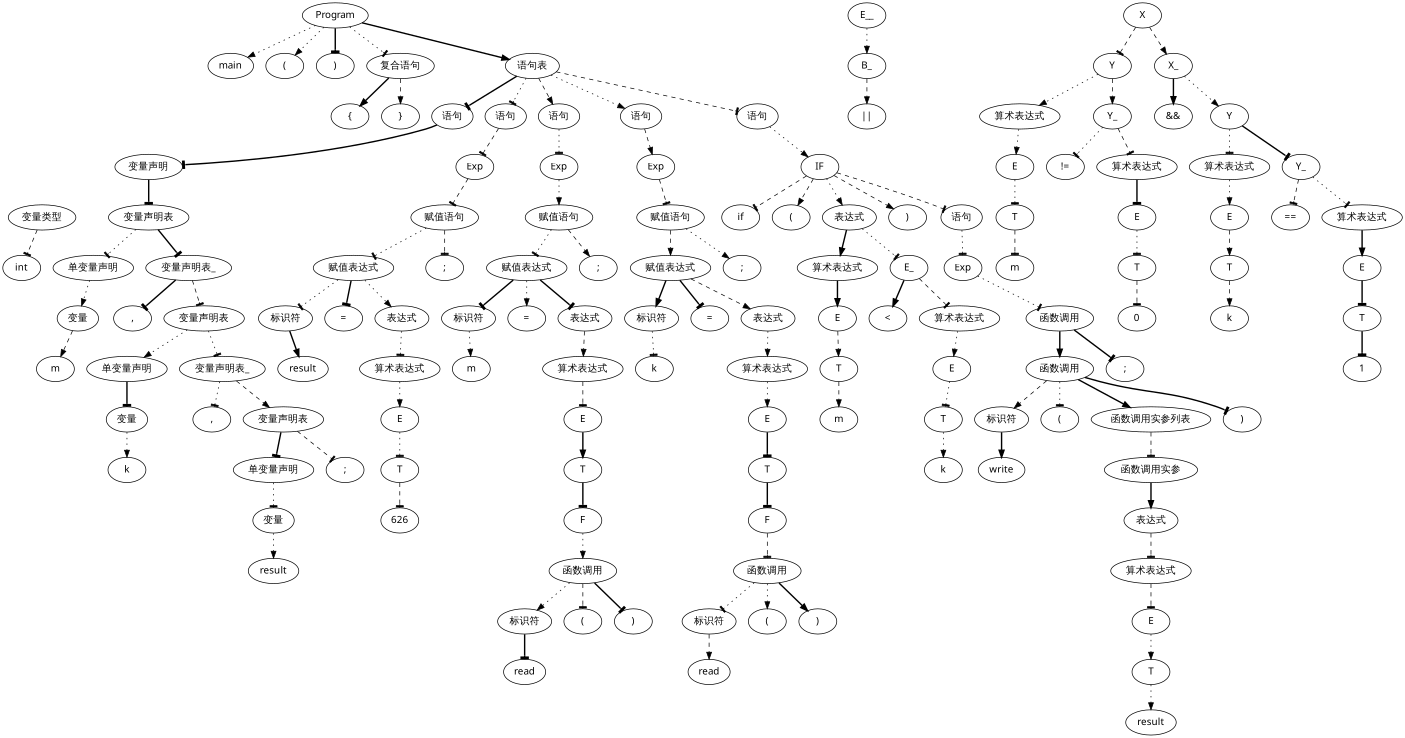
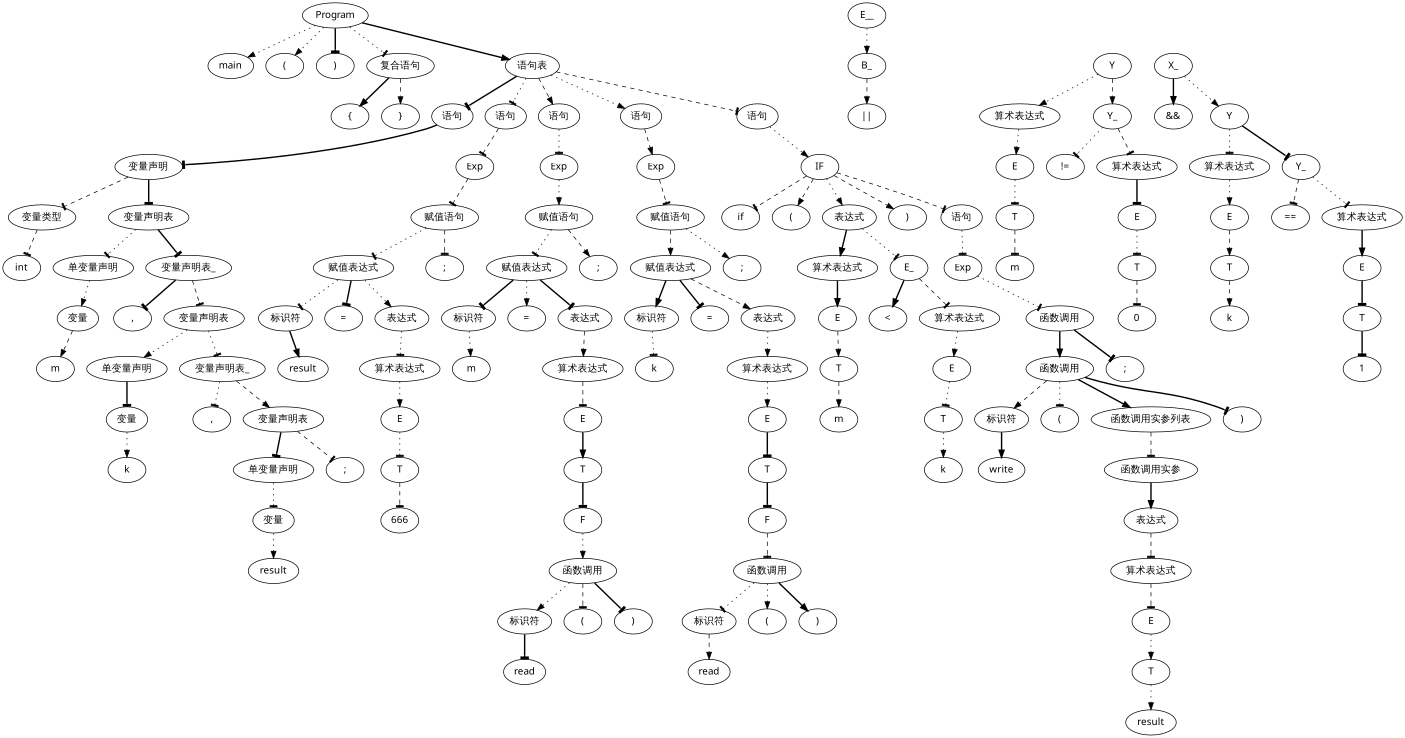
node "X": removed
edge "变量声明" -> "变量类型": added
node "626": label "626" -> "666"
